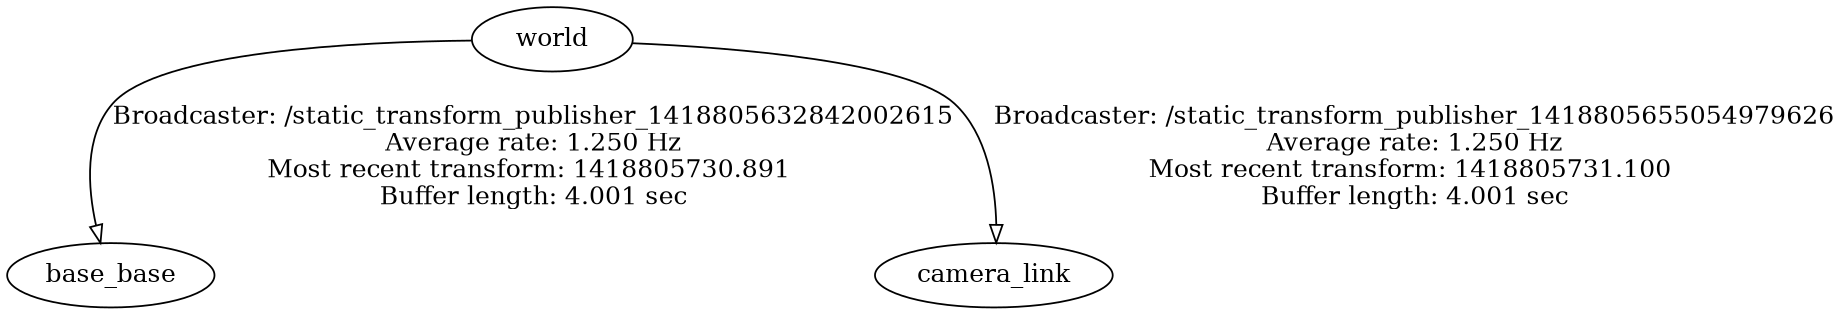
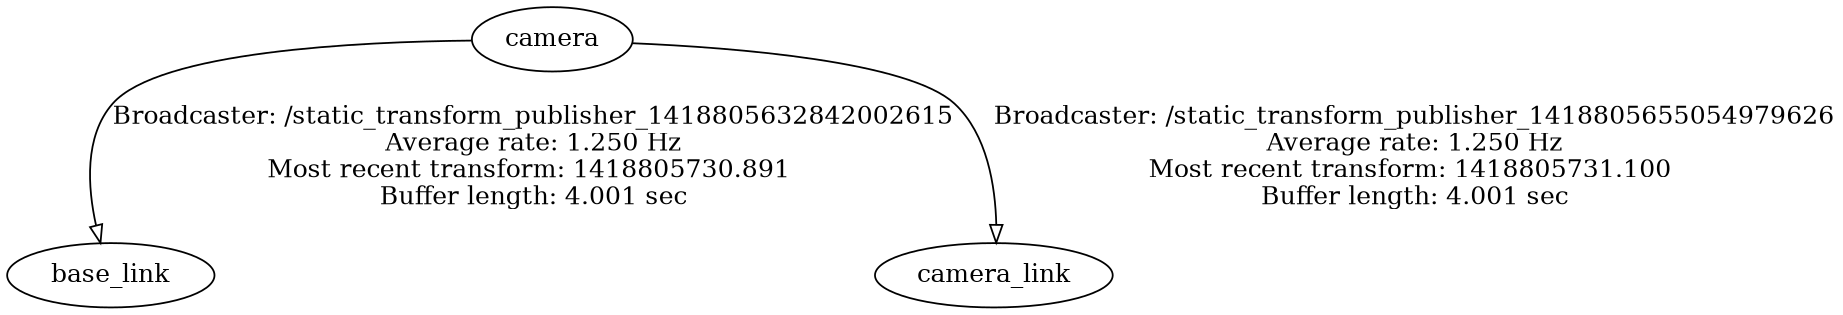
node "world": label "world" -> "camera"
node "base_base": label "base_base" -> "base_link"
